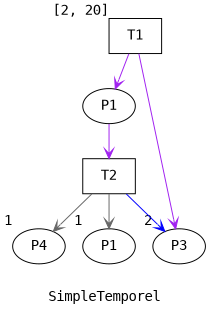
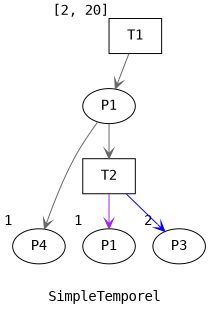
edge "T1 [2, 20]" -> "P1": color purple -> gray40
edge "P1" -> "T2": color purple -> gray40
edge "T1 [2, 20]" -> "P3 2": removed
edge "T2" -> "P1 1": color gray40 -> purple
edge "T2" -> "P4 1": now "P1" -> "P4 1"
